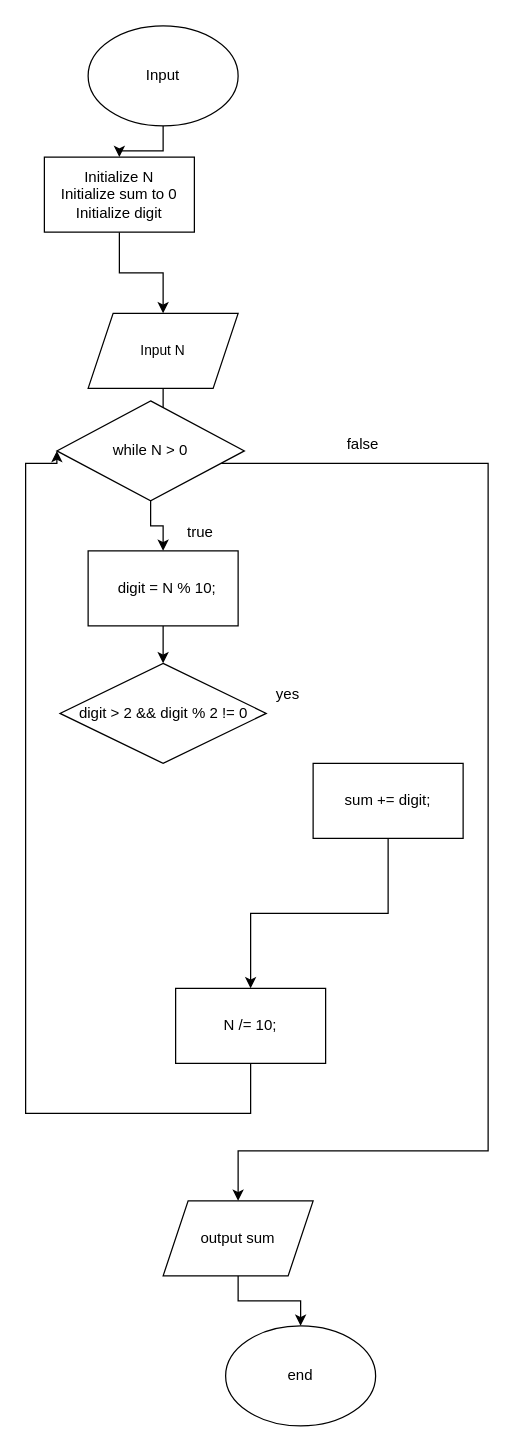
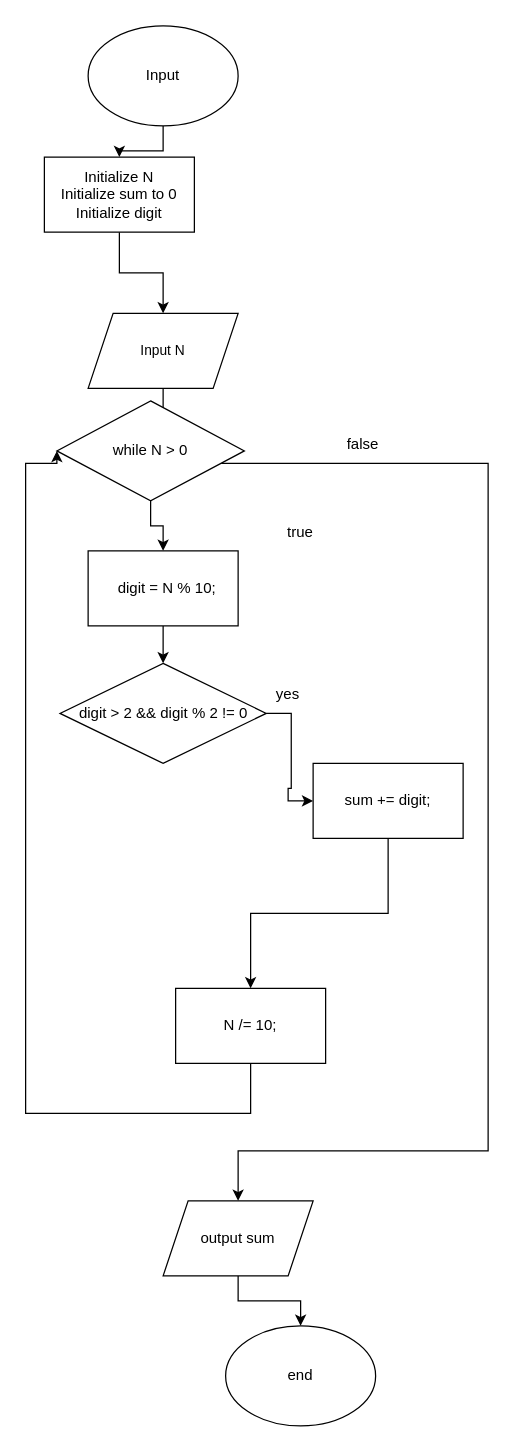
node "true": moved (201, 532) -> (301, 532)
edge "digit > 2 && digit % 2 != 0" -> "sum += digit;": added
